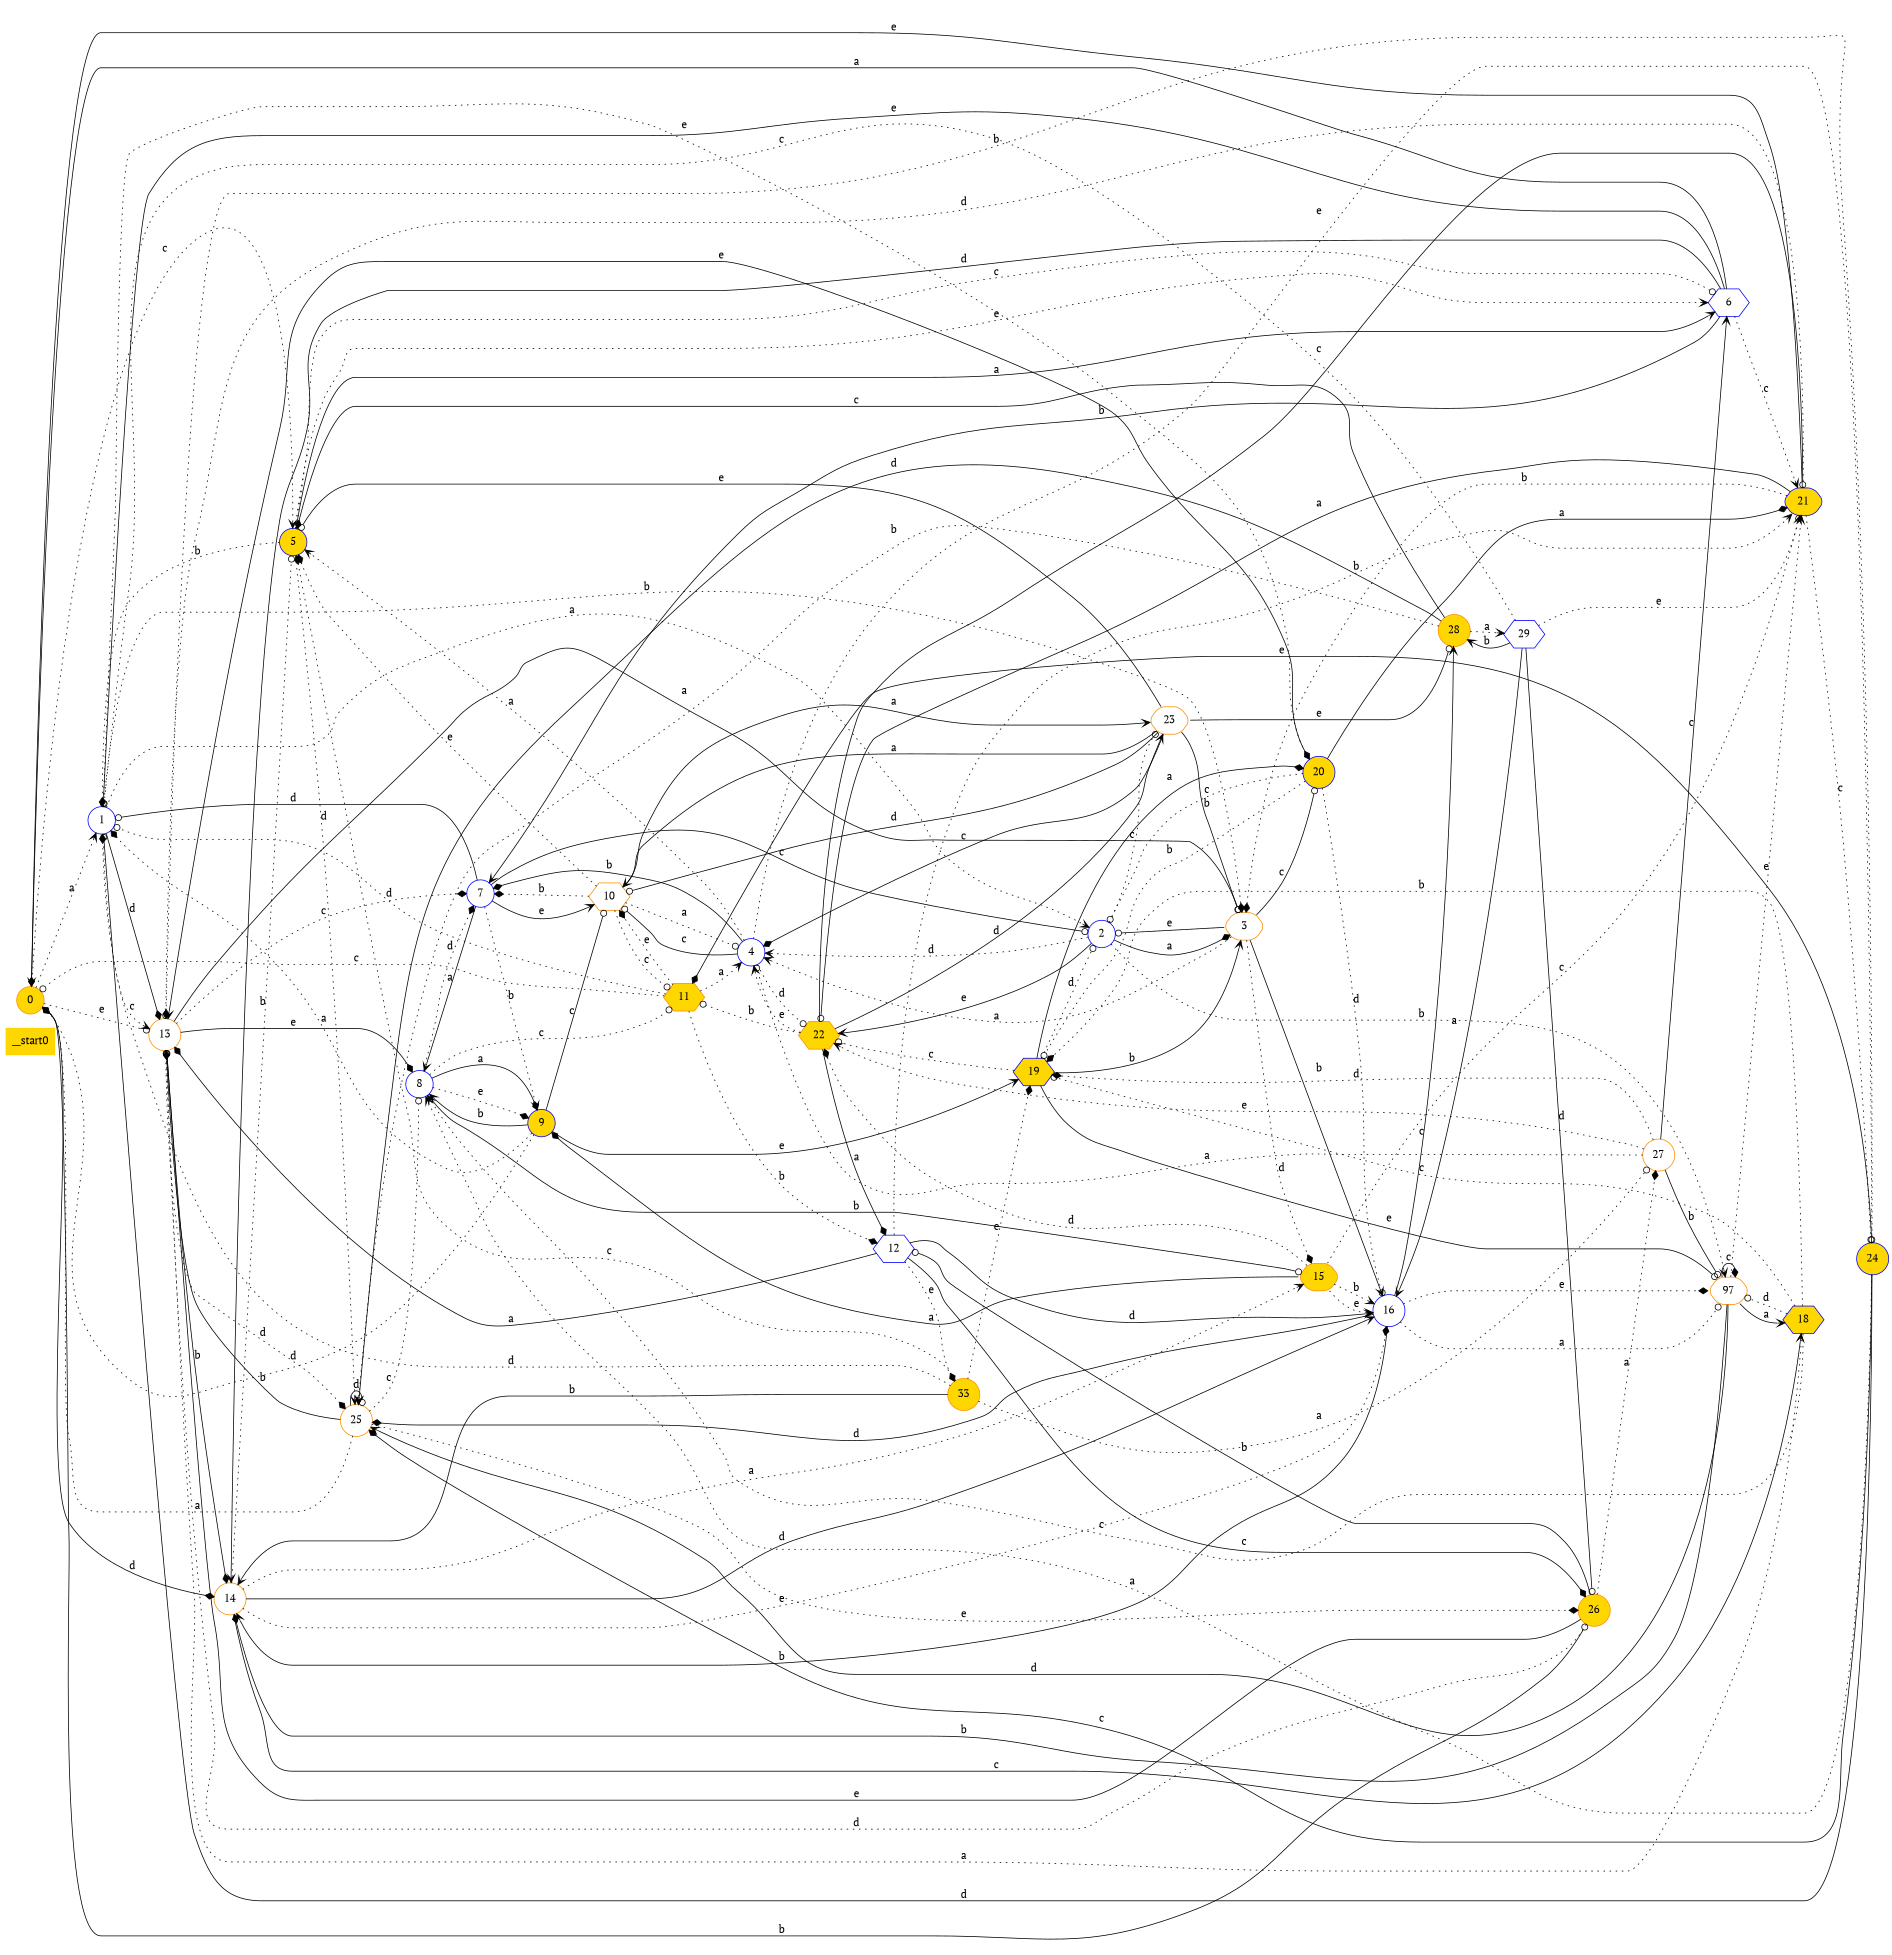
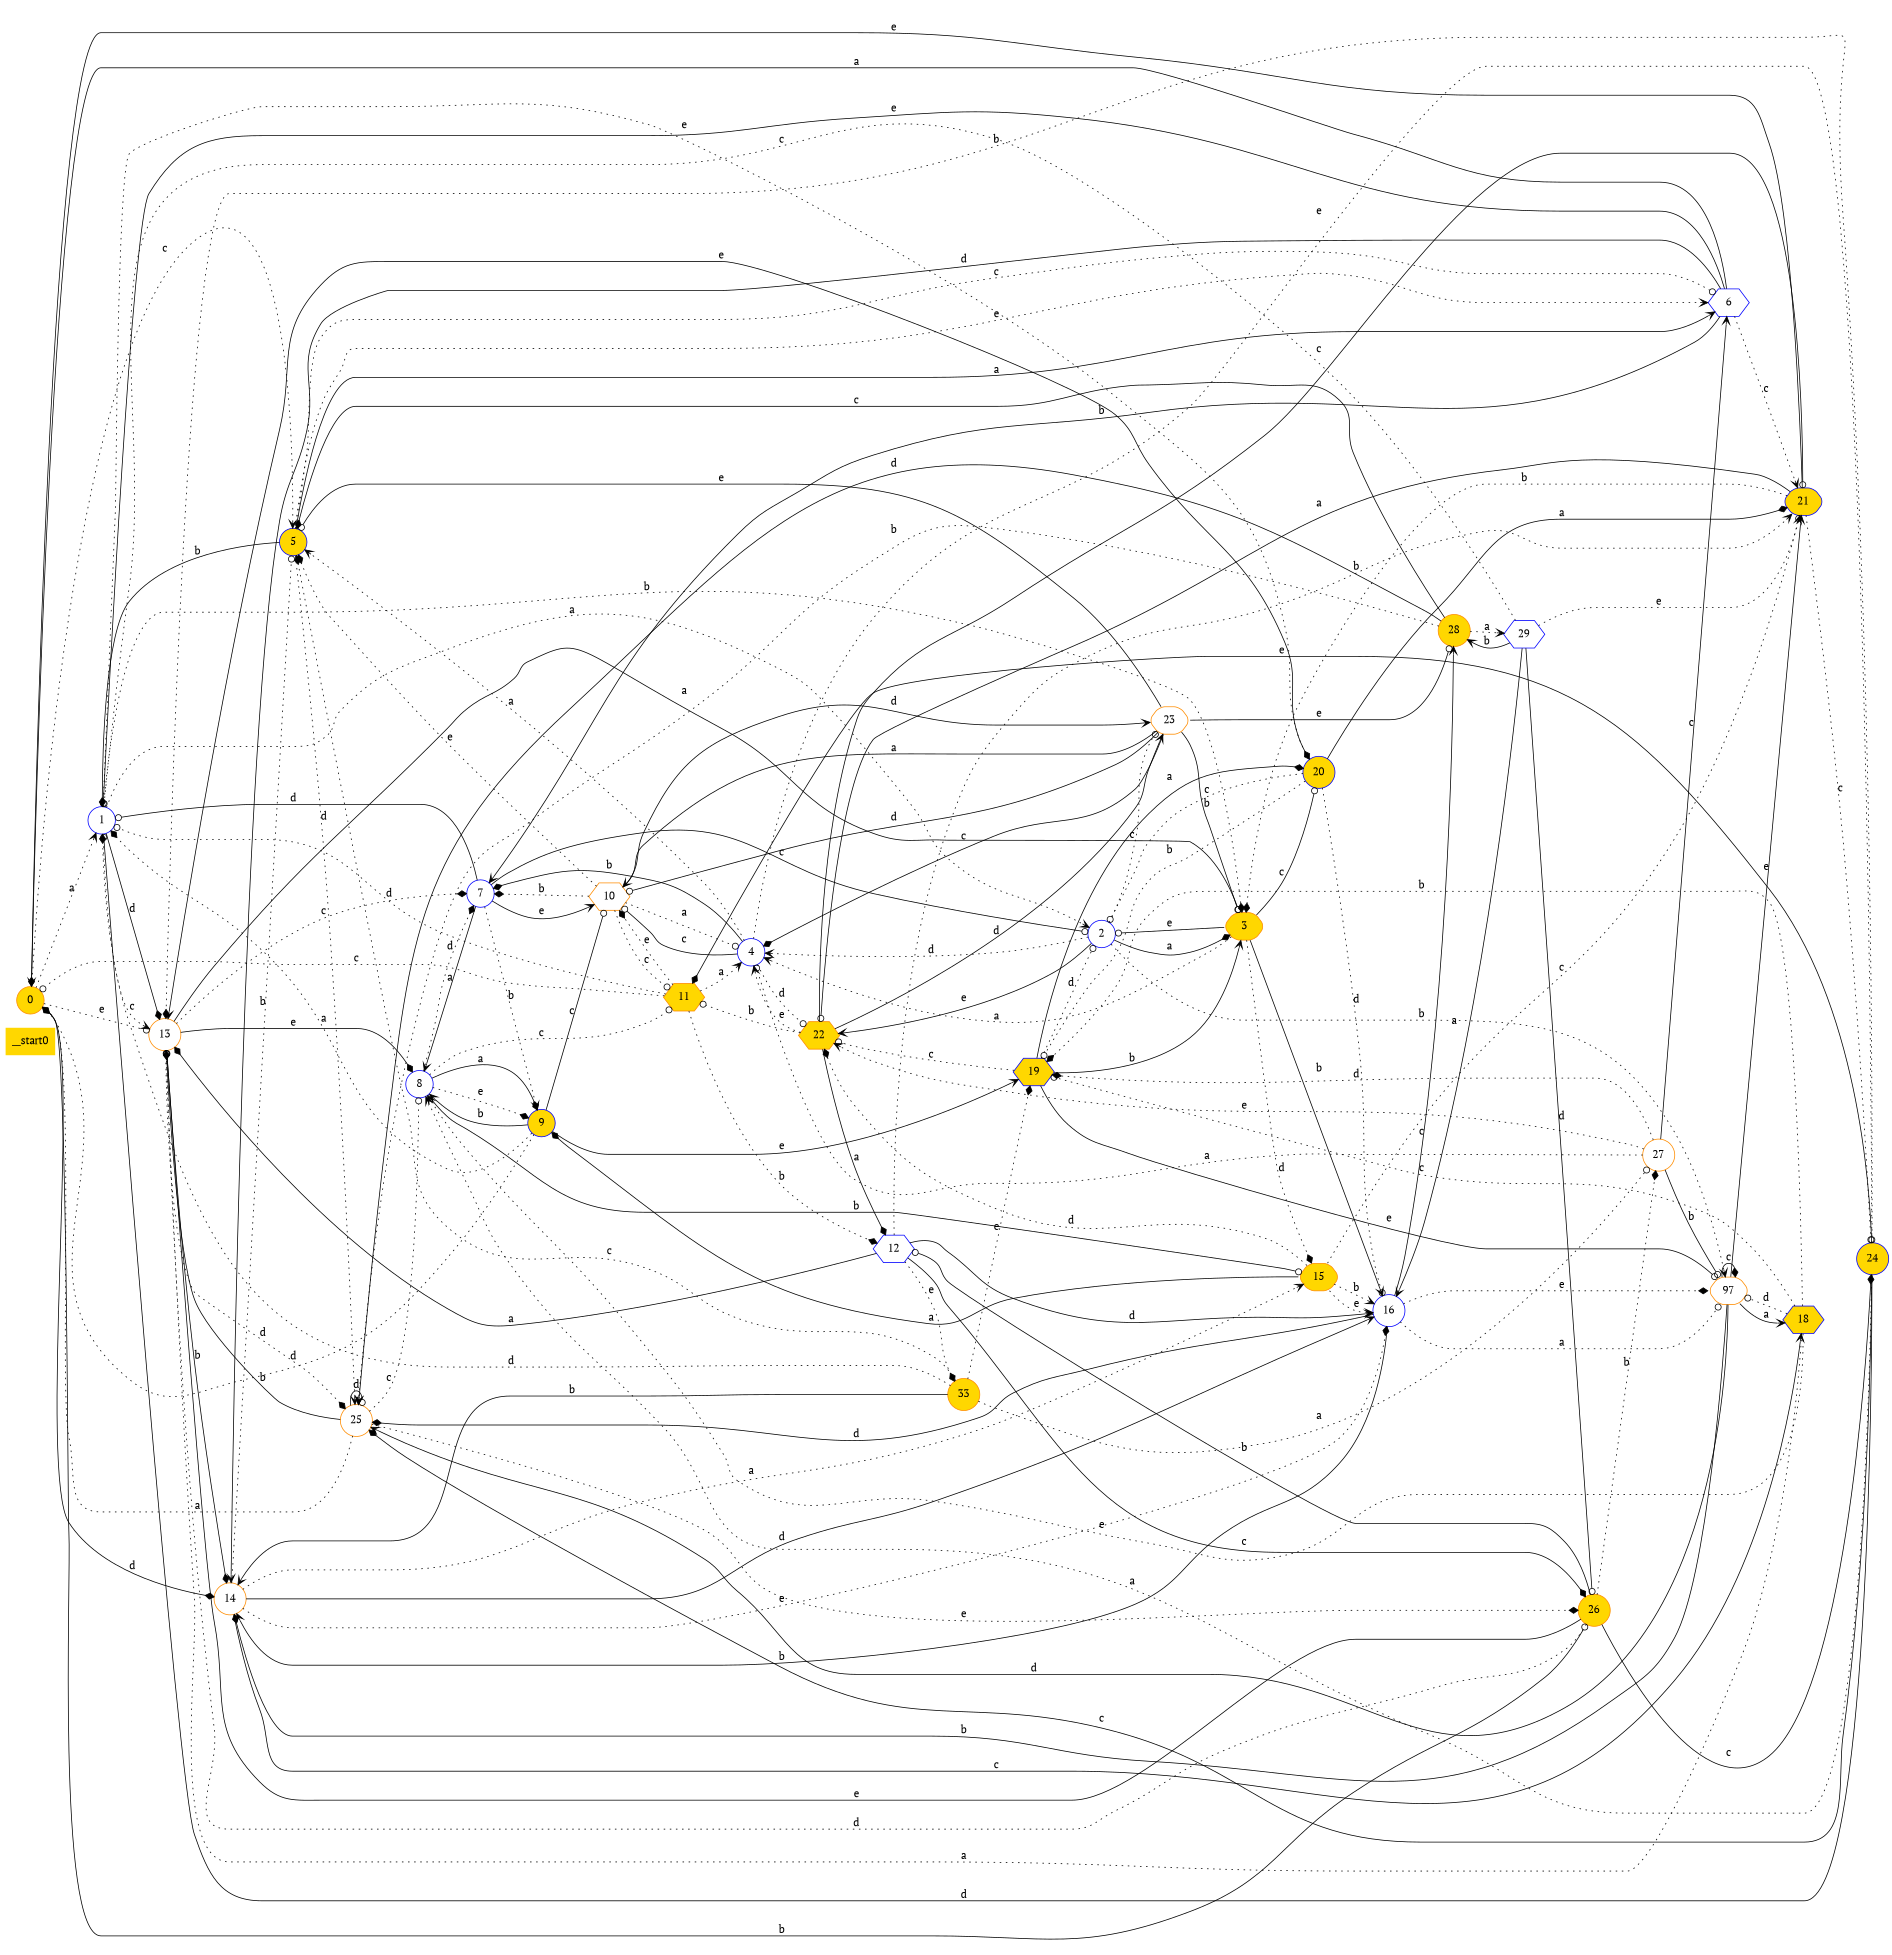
edge "21" -> "13": removed, label "d"
edge "5" -> "1": style dotted -> solid
edge "10" -> "23": label "a" -> "d"
edge "97" -> "21": style dotted -> solid
node "3": fillcolor white -> gold
edge "26" -> "27": label "a" -> "b"
edge "18" -> "8": label "c" -> "e"
edge "26" -> "24": added, label "c"
